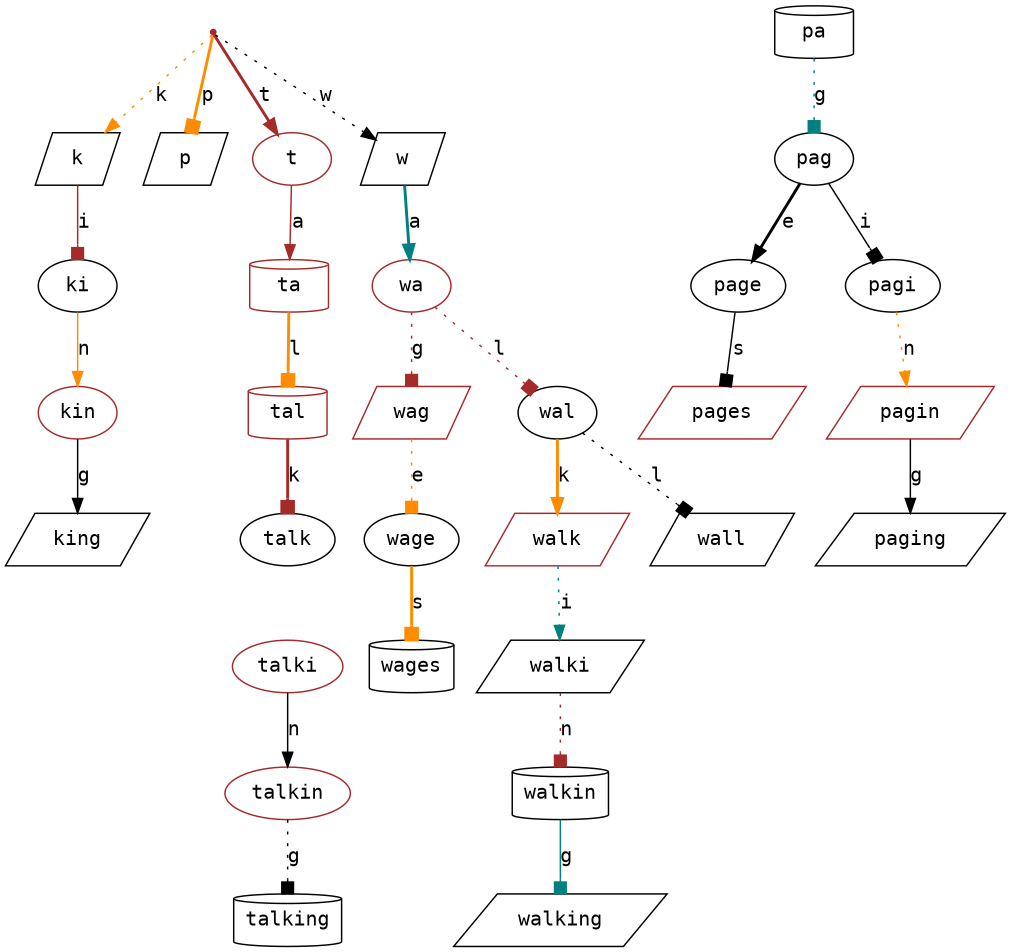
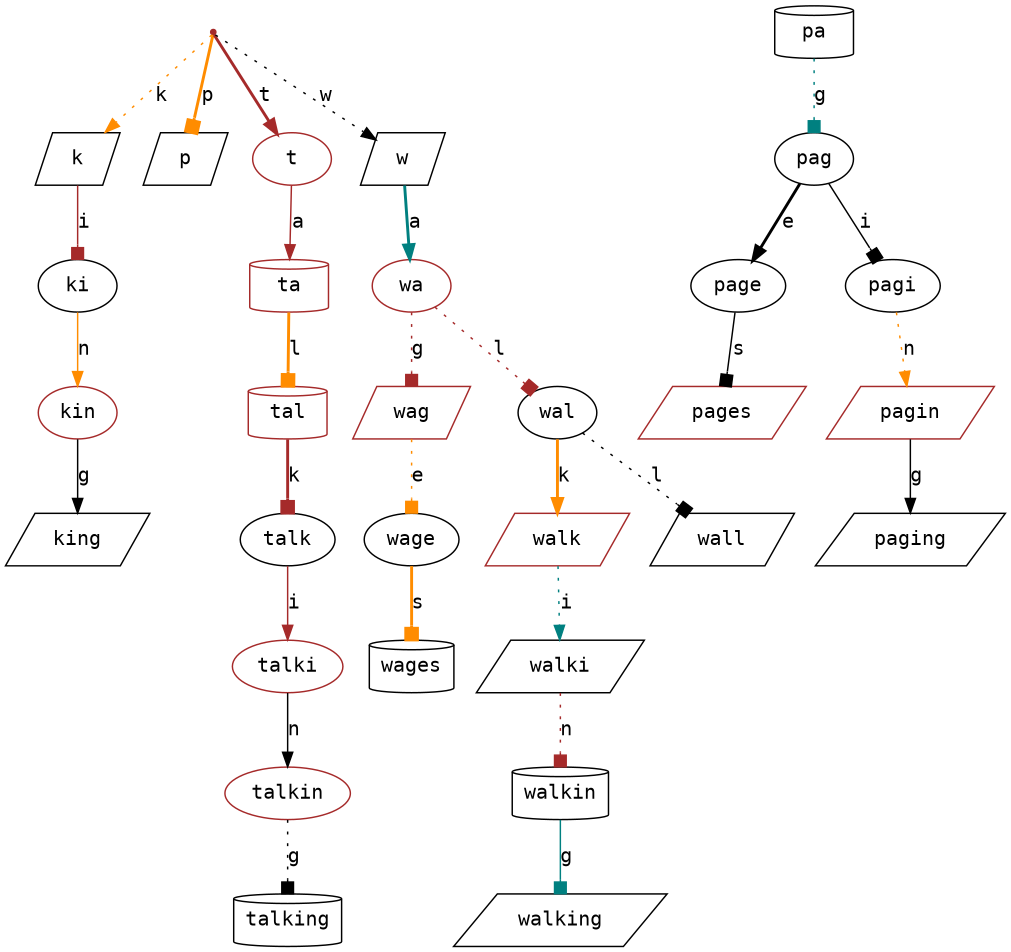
edge "talk" -> "talki": added, label "i"
